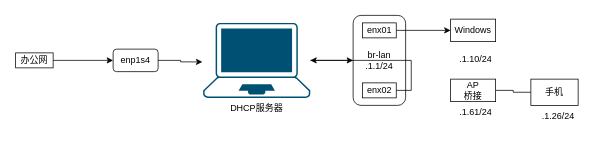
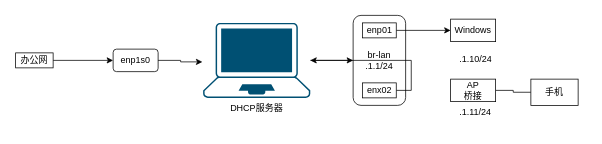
node "enx01": label "enx01" -> "enp01"
node "enp1s4": label "enp1s4" -> "enp1s0"
node ".1.61/24": label ".1.61/24" -> ".1.11/24"
node ".1.26/24": removed
